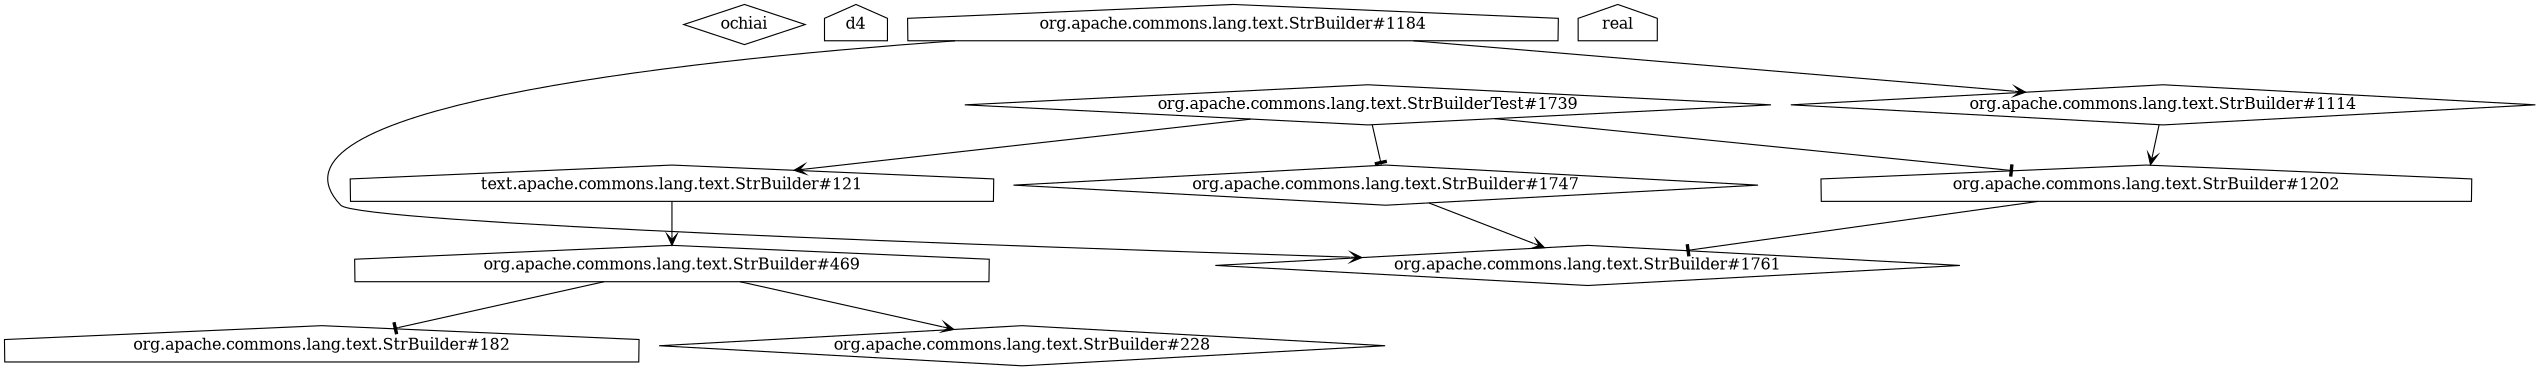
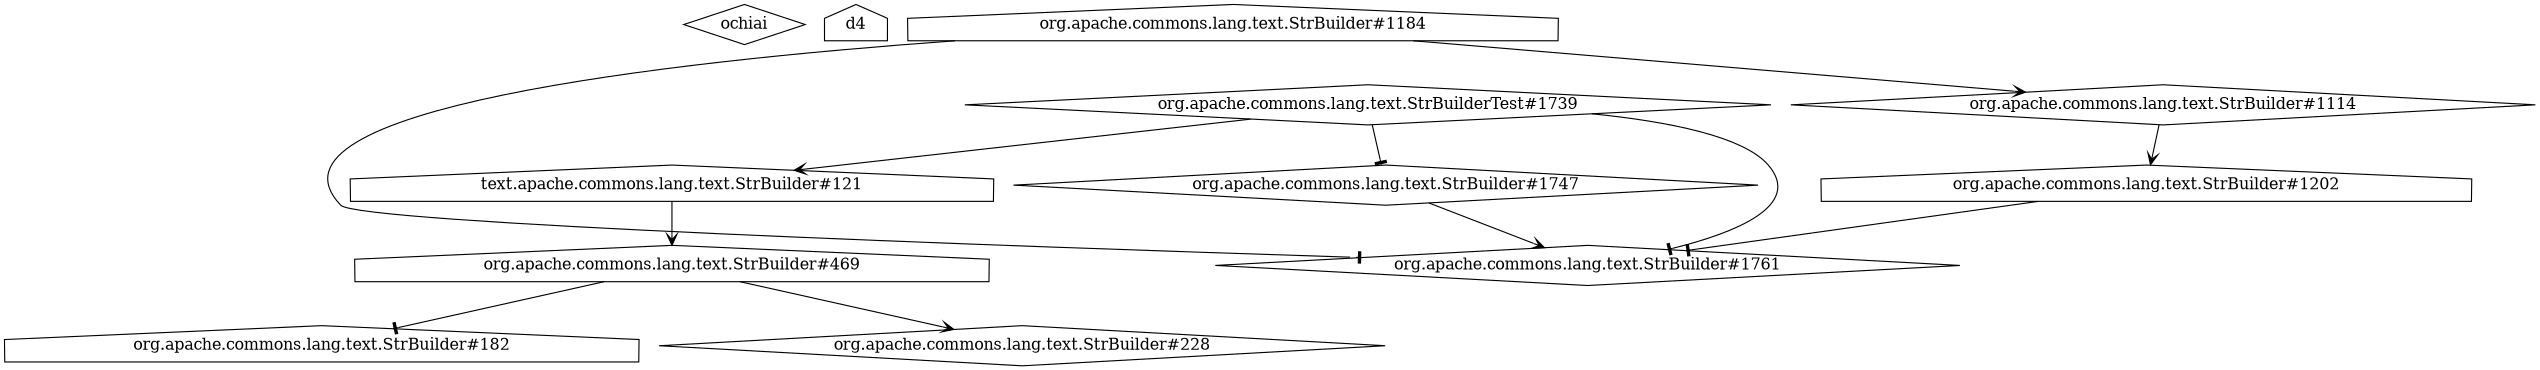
node "real": removed
edge "org.apache.commons.lang.text.StrBuilderTest#1739" -> "org.apache.commons.lang.text.StrBuilder#1202": now "org.apache.commons.lang.text.StrBuilderTest#1739" -> "org.apache.commons.lang.text.StrBuilder#1761"
edge "org.apache.commons.lang.text.StrBuilder#1184" -> "org.apache.commons.lang.text.StrBuilder#1761": arrowhead vee -> tee
